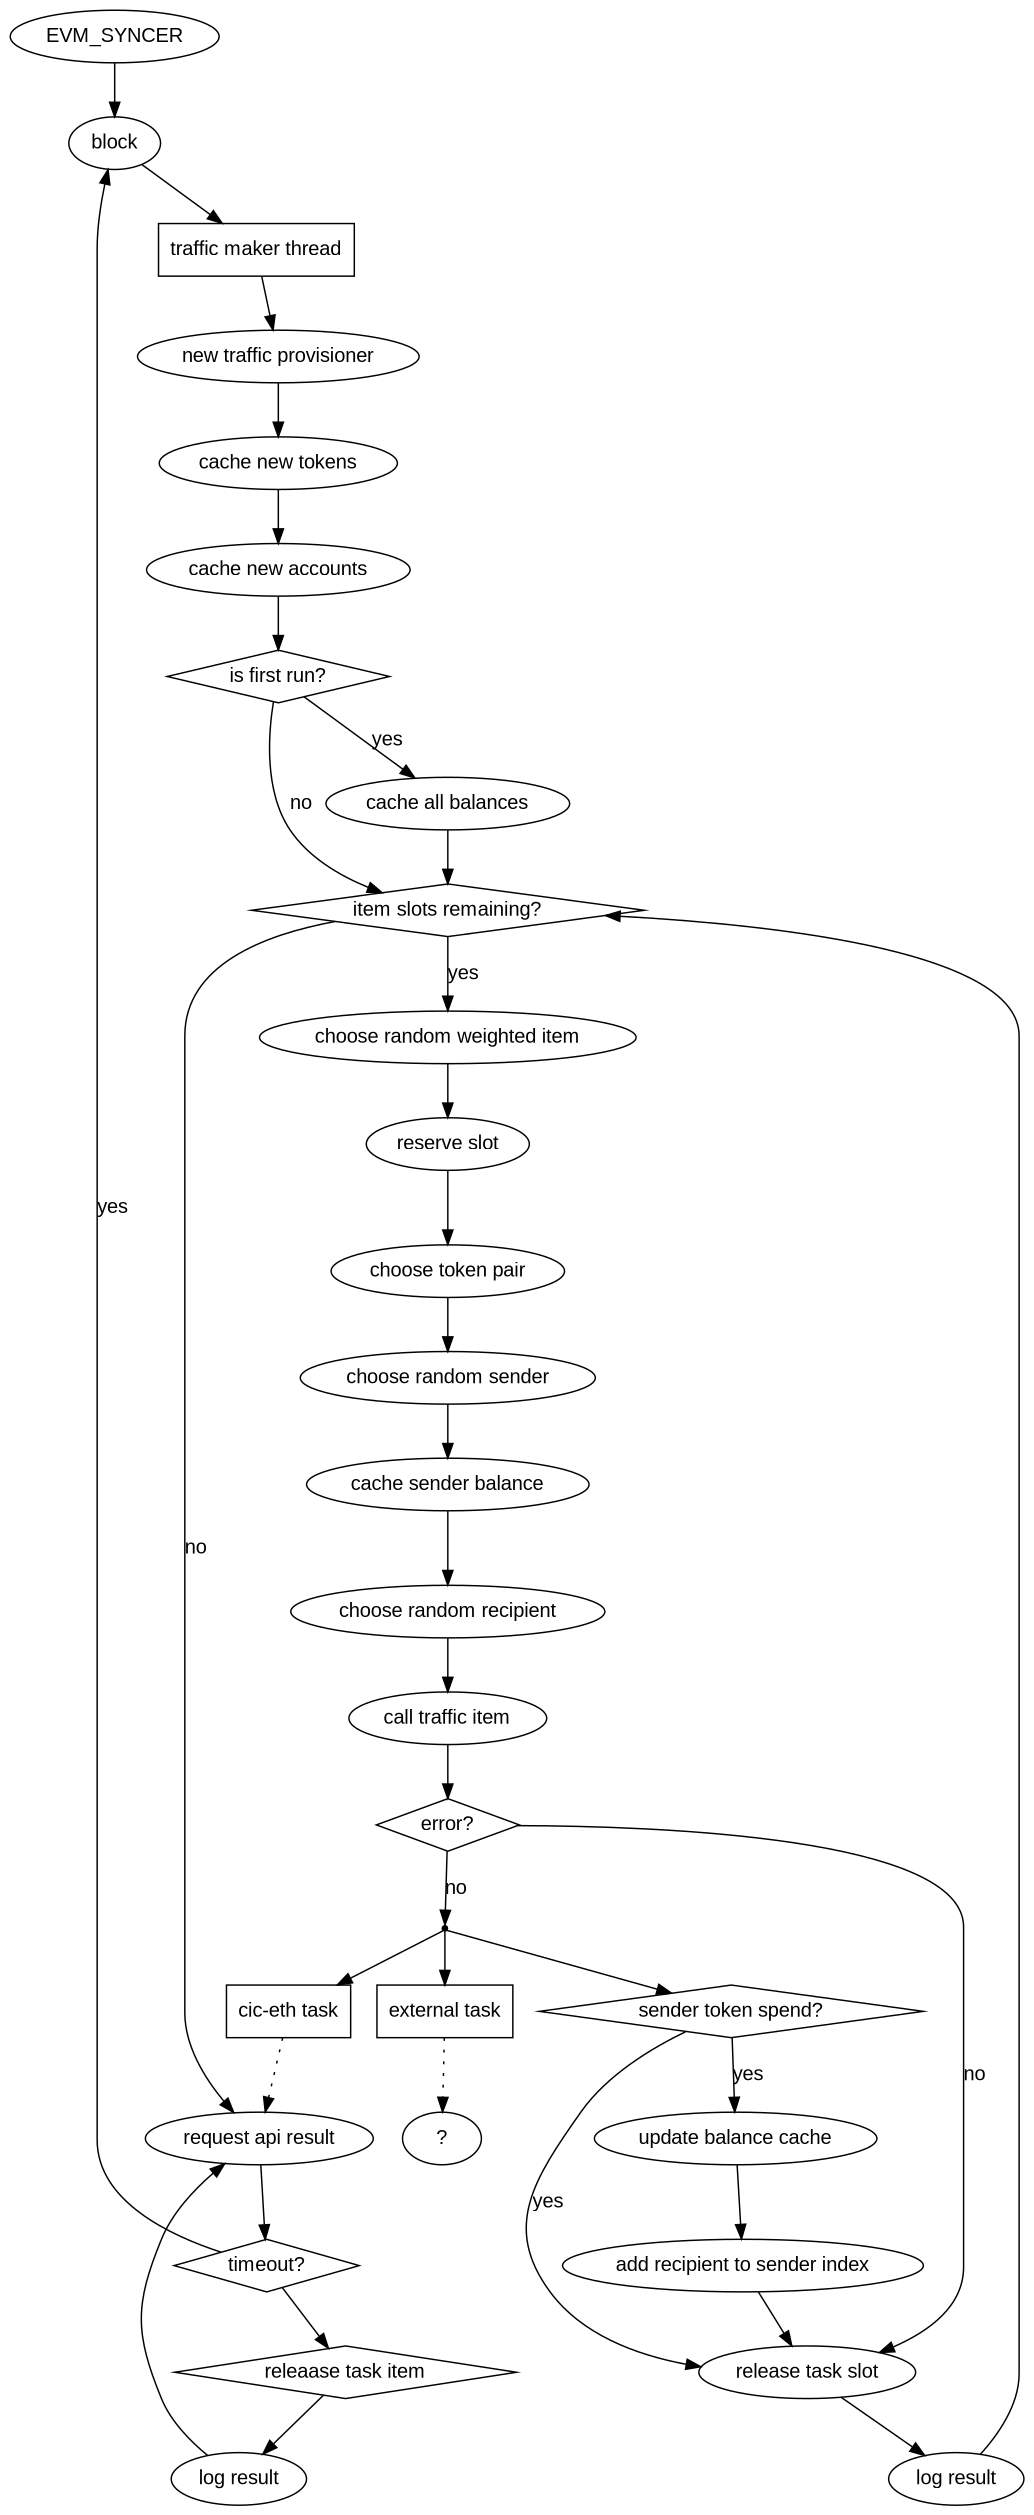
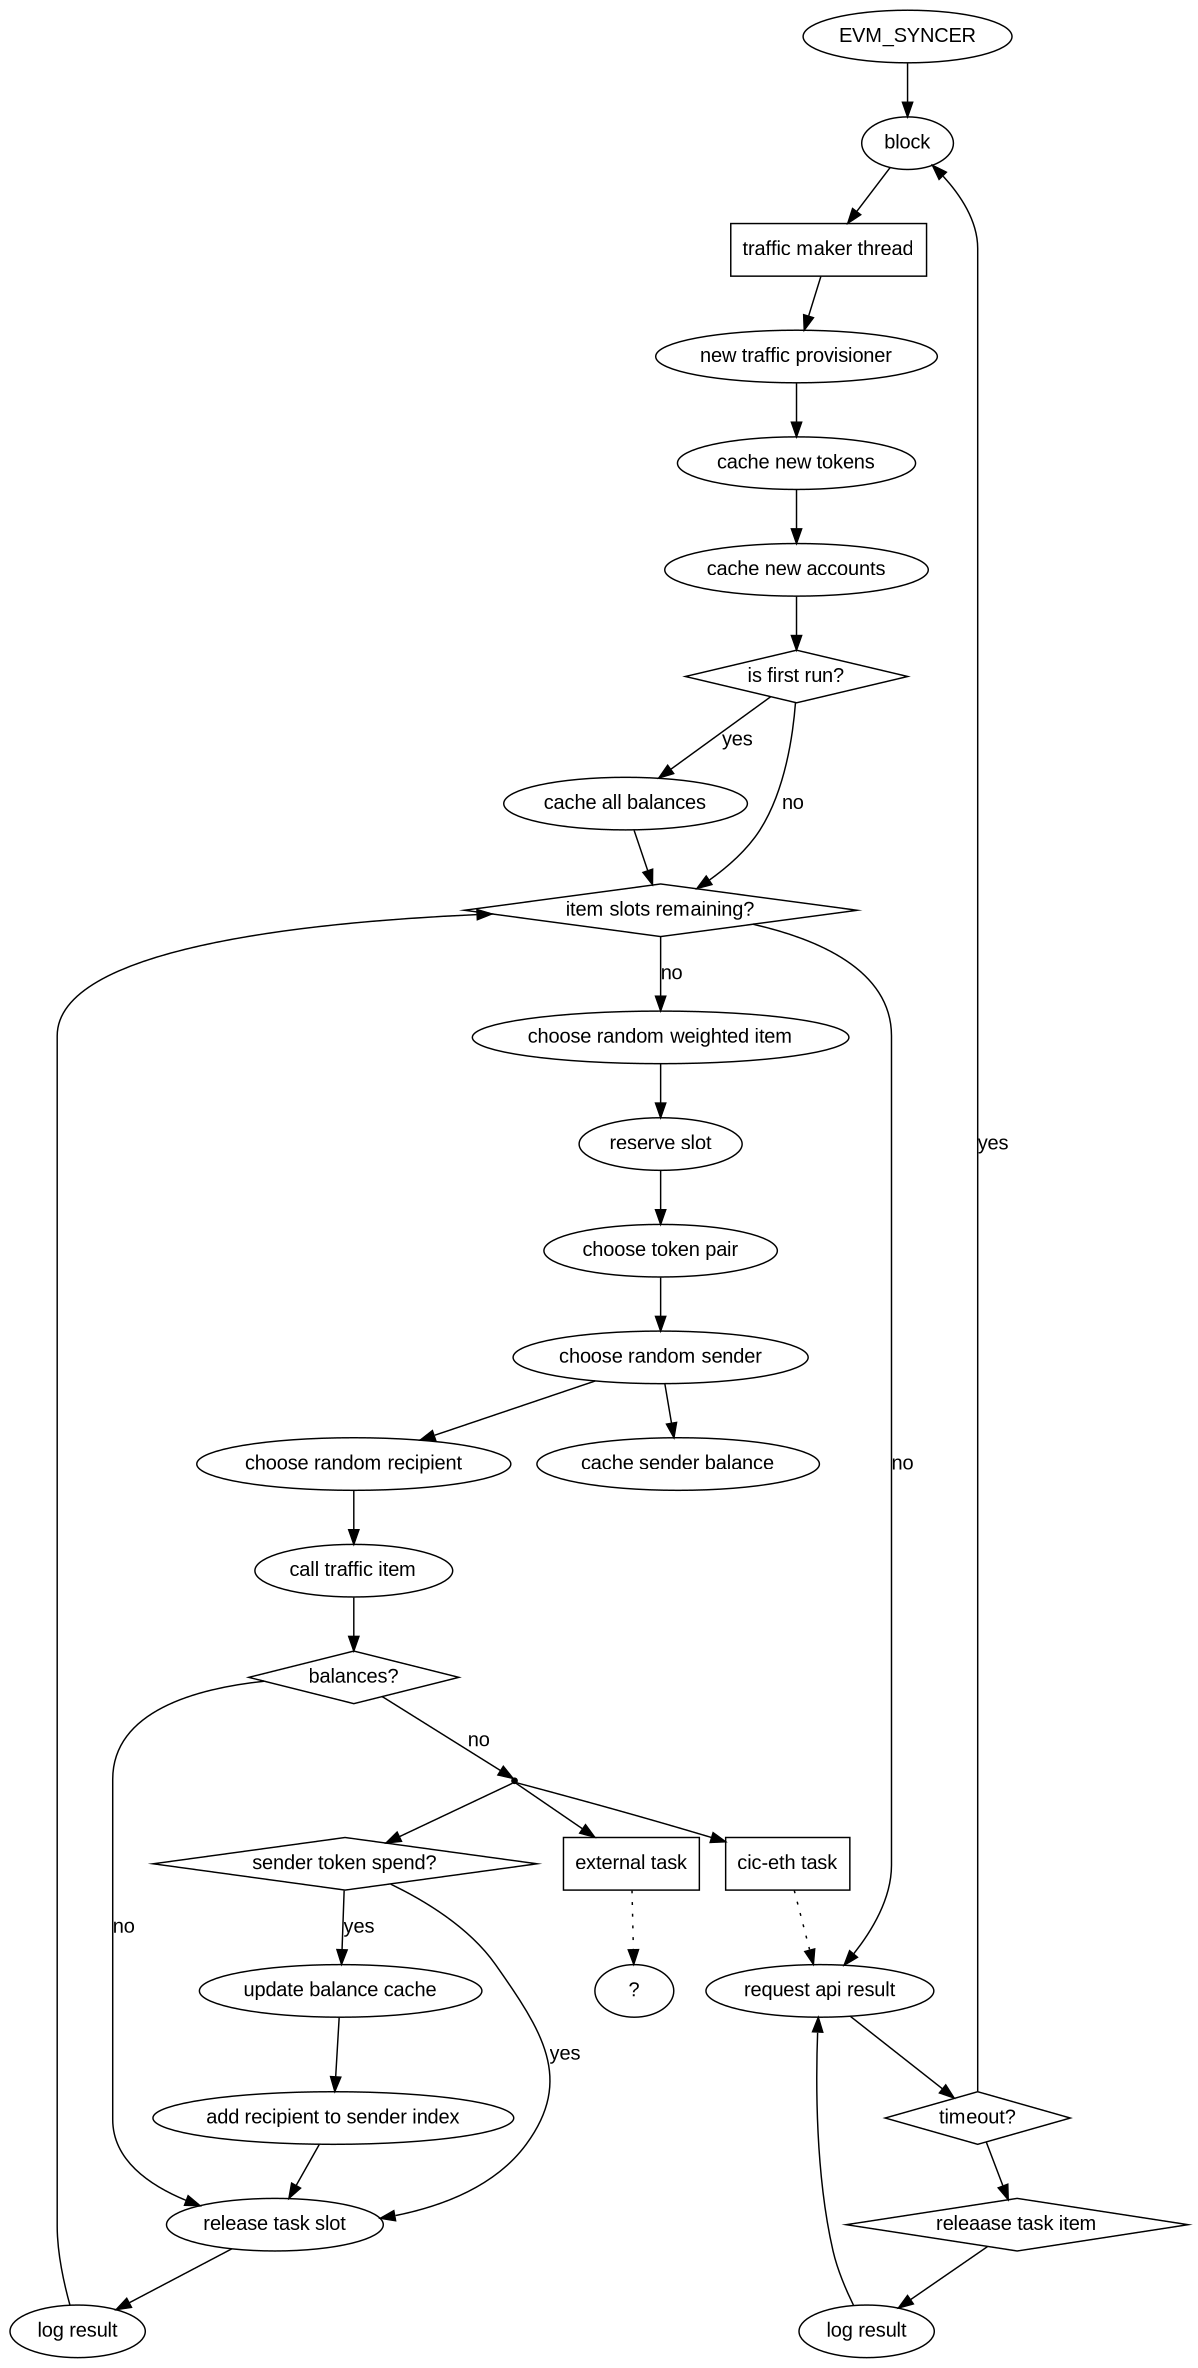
edge "item slots remaining?" -> "choose random weighted item": label "yes" -> "no"
edge "cache sender balance" -> "choose random recipient": now "choose random sender" -> "choose random recipient"
node "error?": label "error?" -> "balances?"
